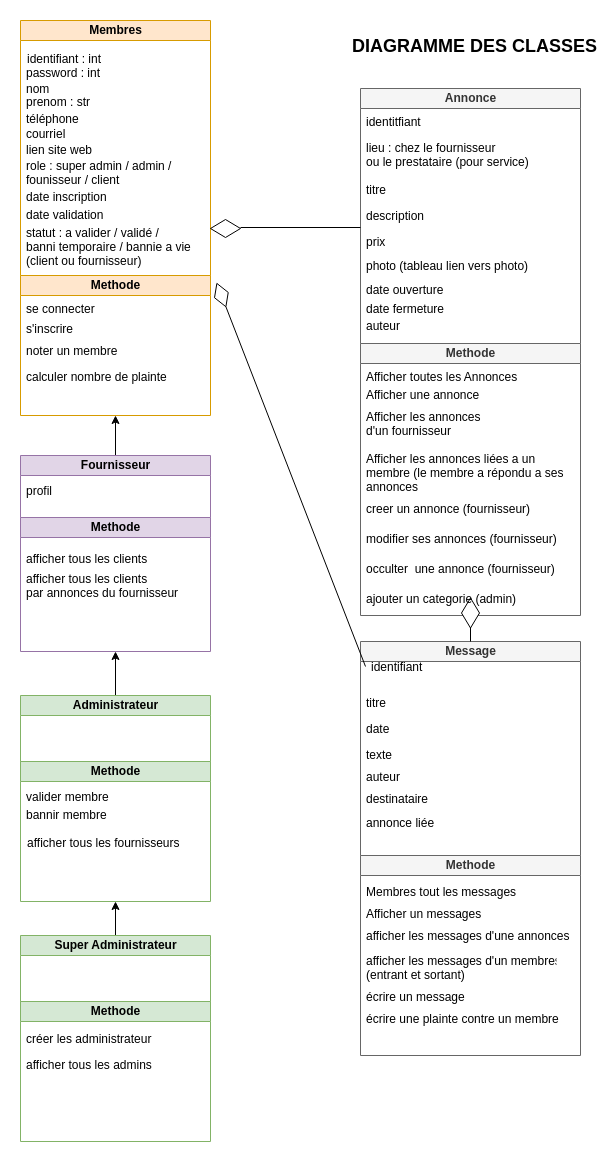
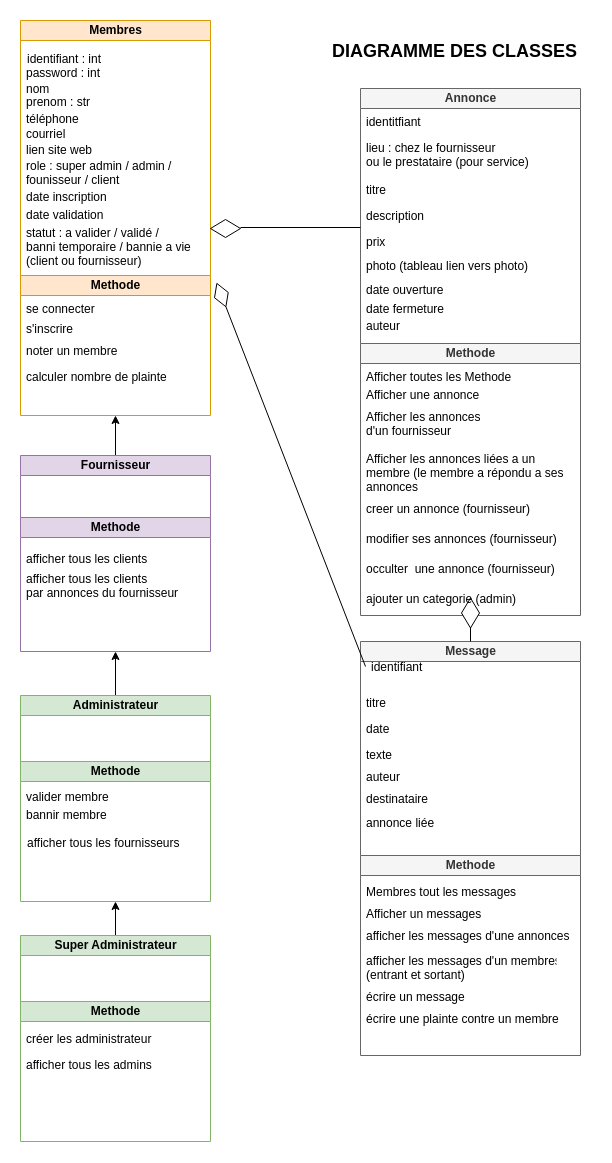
node "DIAGRAMME DES CLASSES": moved (471, 45) -> (451, 50)
node "Afficher toutes les Annonces": label "Afficher toutes les Annonces" -> "Afficher toutes les Methode"
node "profil": removed
